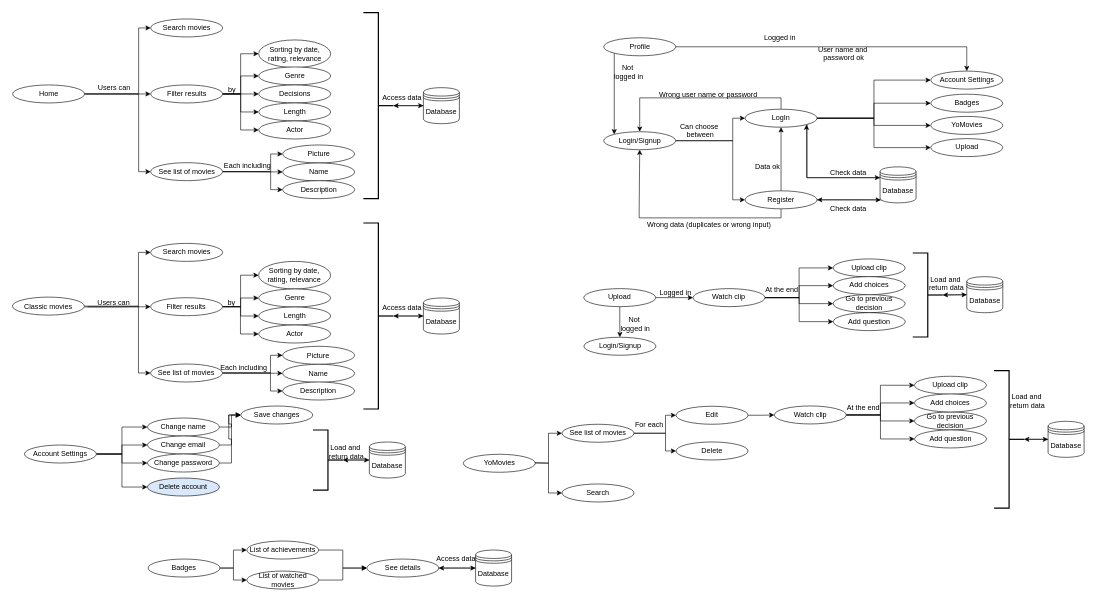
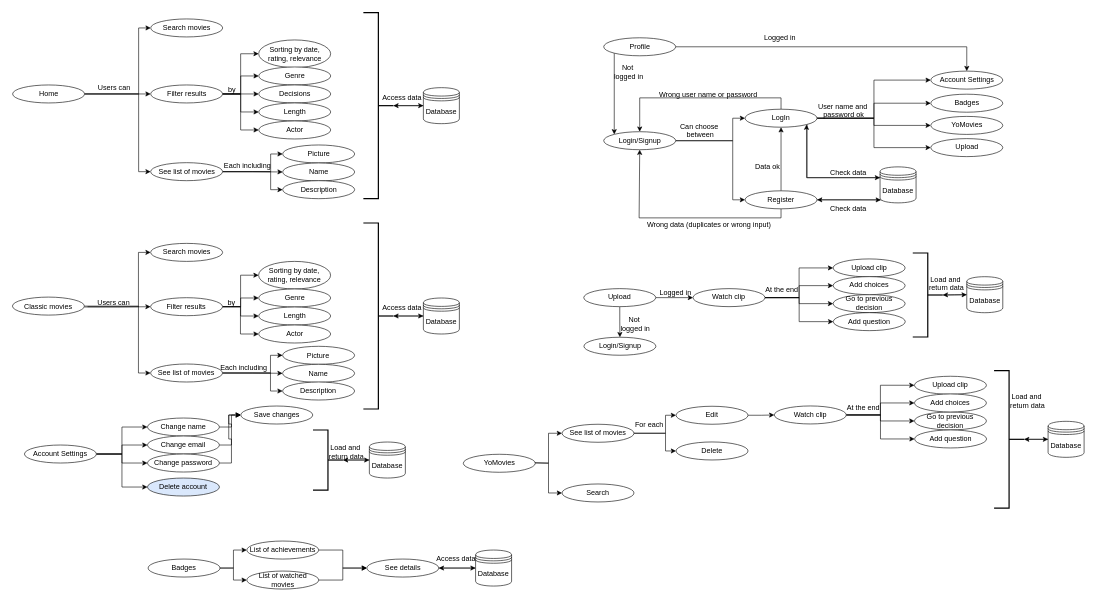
node "User name and password ok": moved (847, 52) -> (847, 109)
